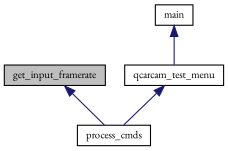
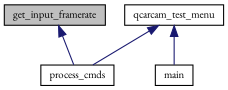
edge "qcarcam_test_menu" -> "main": reversed
